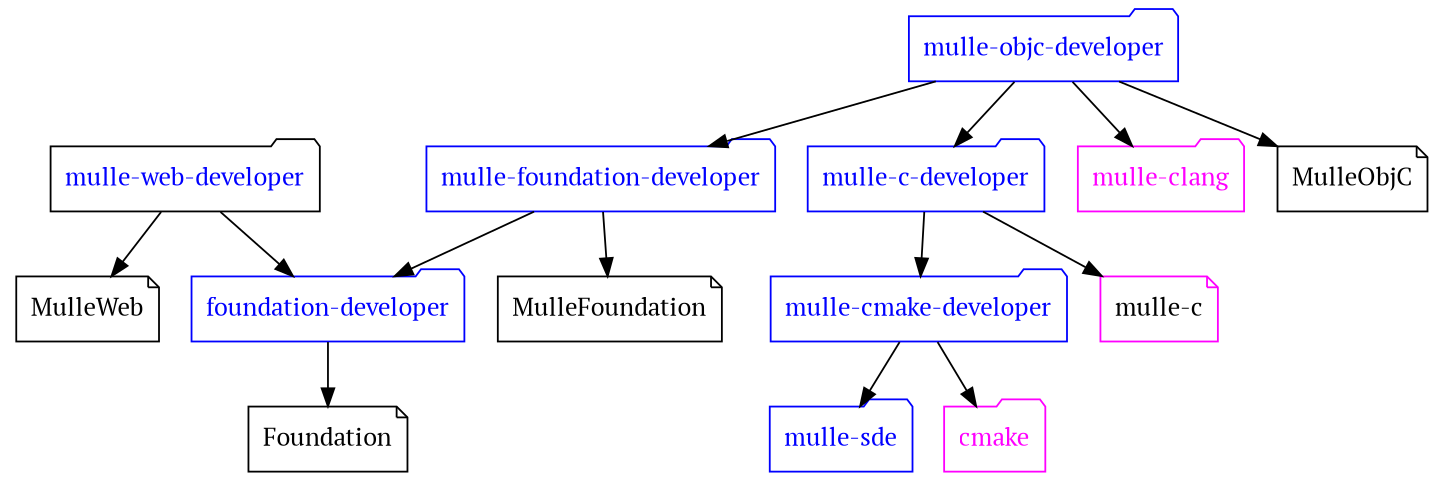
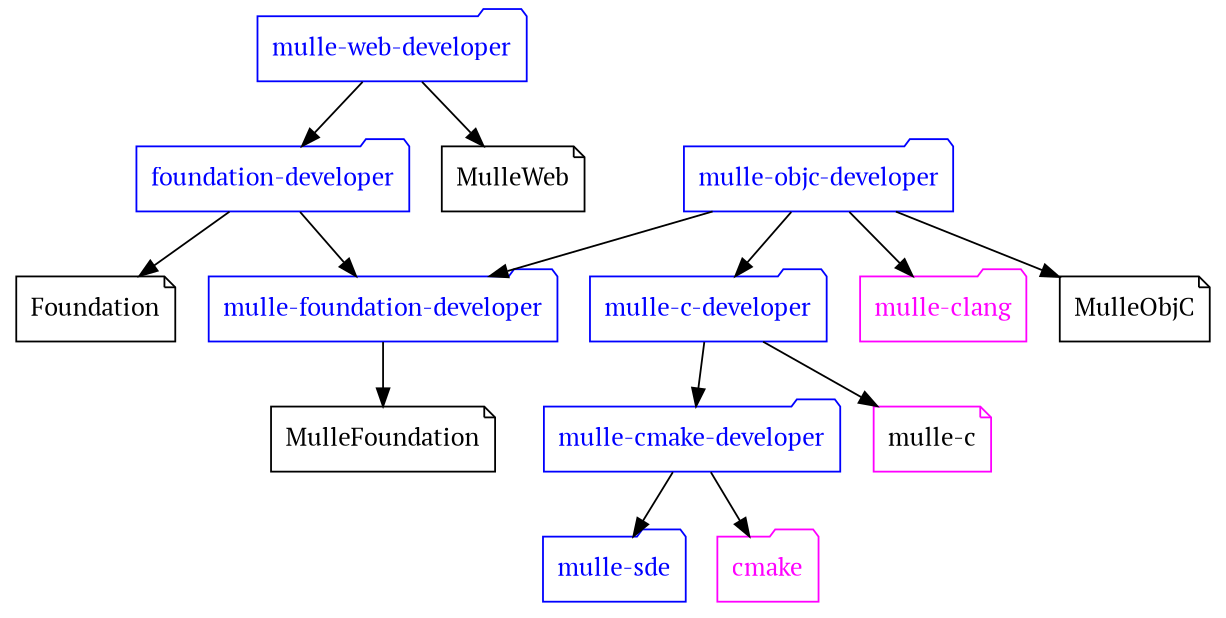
node "mulle-web-developer": color black -> blue
edge "mulle-foundation-developer" -> "foundation-developer": reversed
